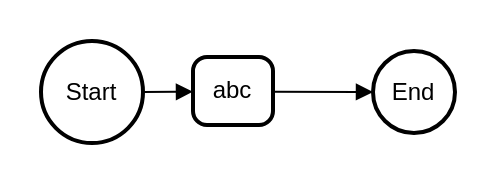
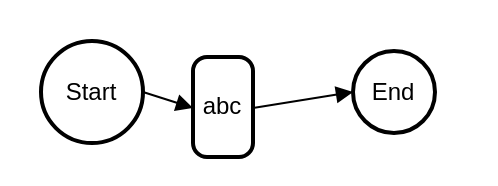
node "abc": size 80x68 -> 60x100
node "End": moved (414, 92) -> (394, 92)
